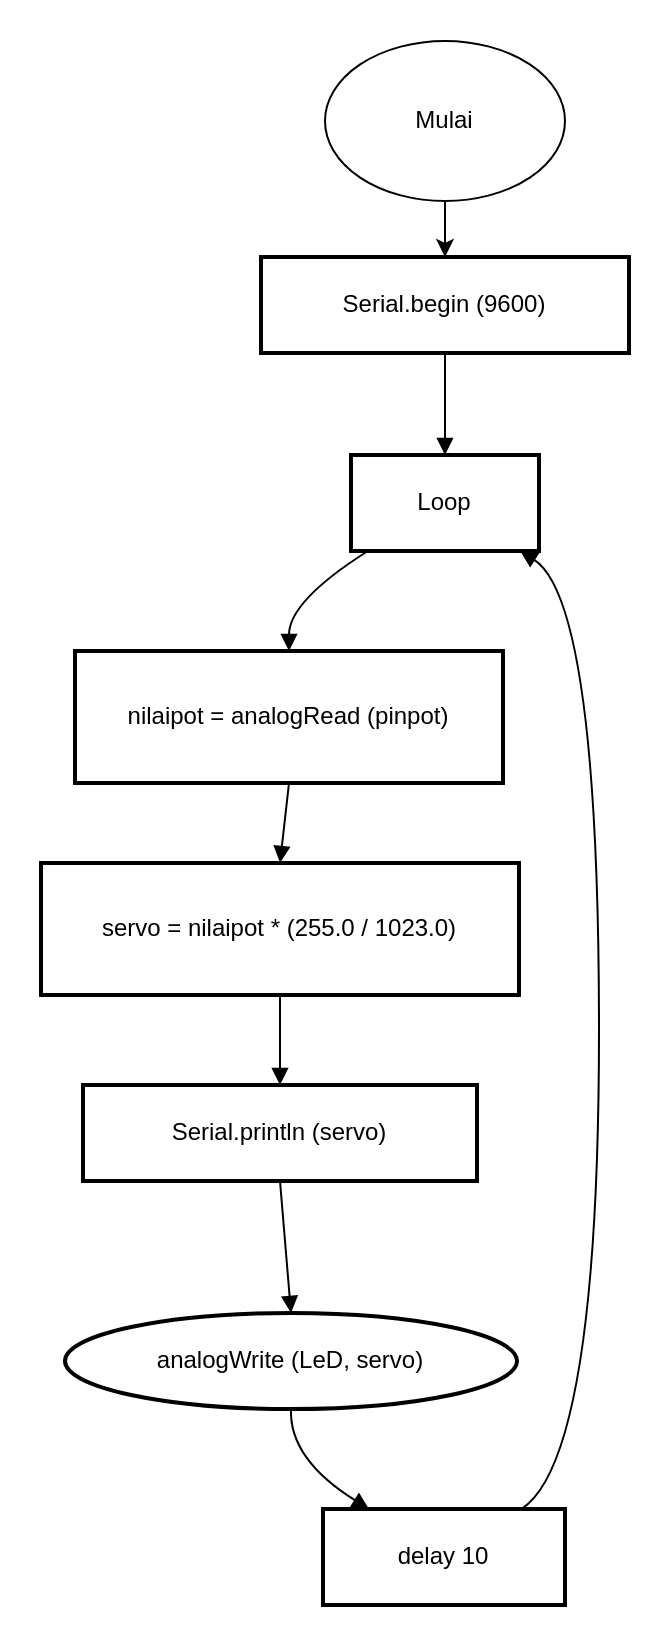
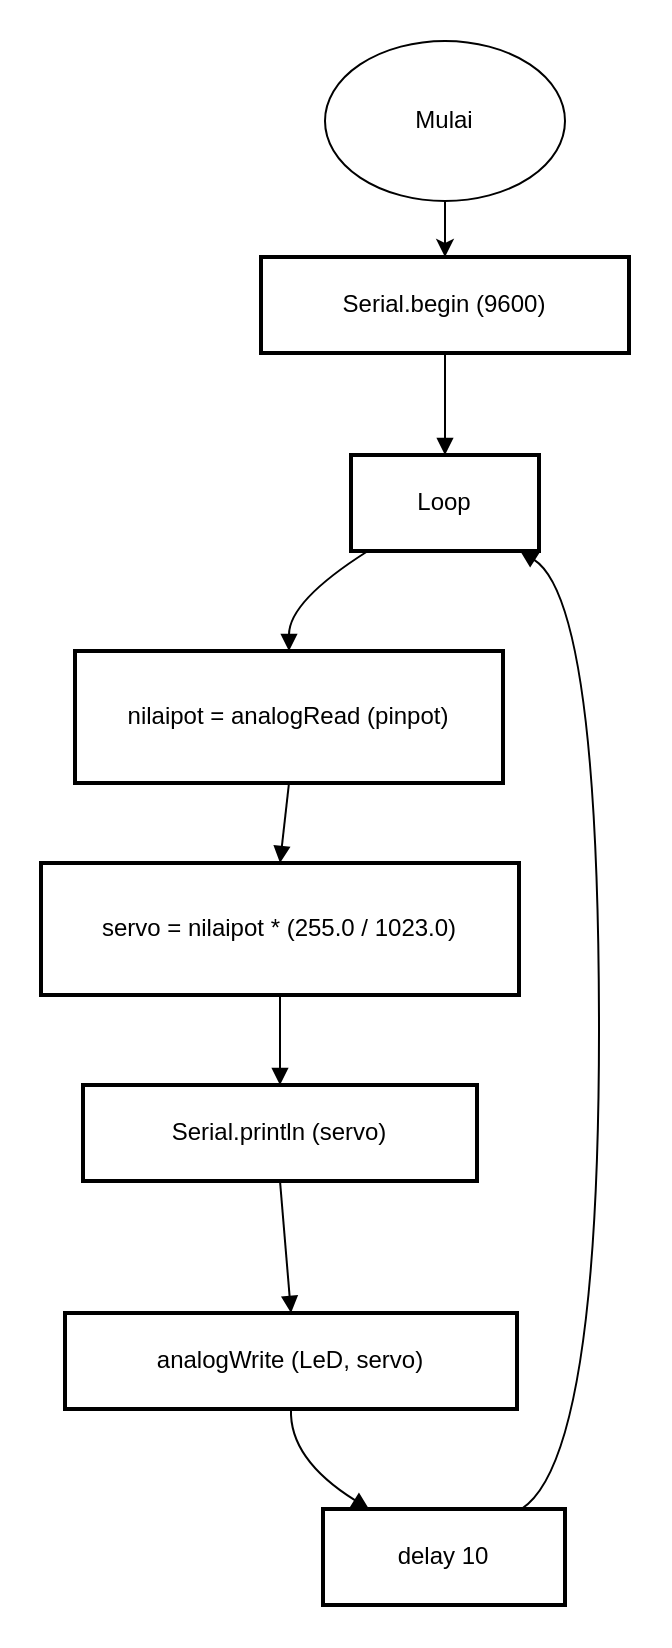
node "analogWrite (LeD, servo)": shape ellipse -> rectangle
